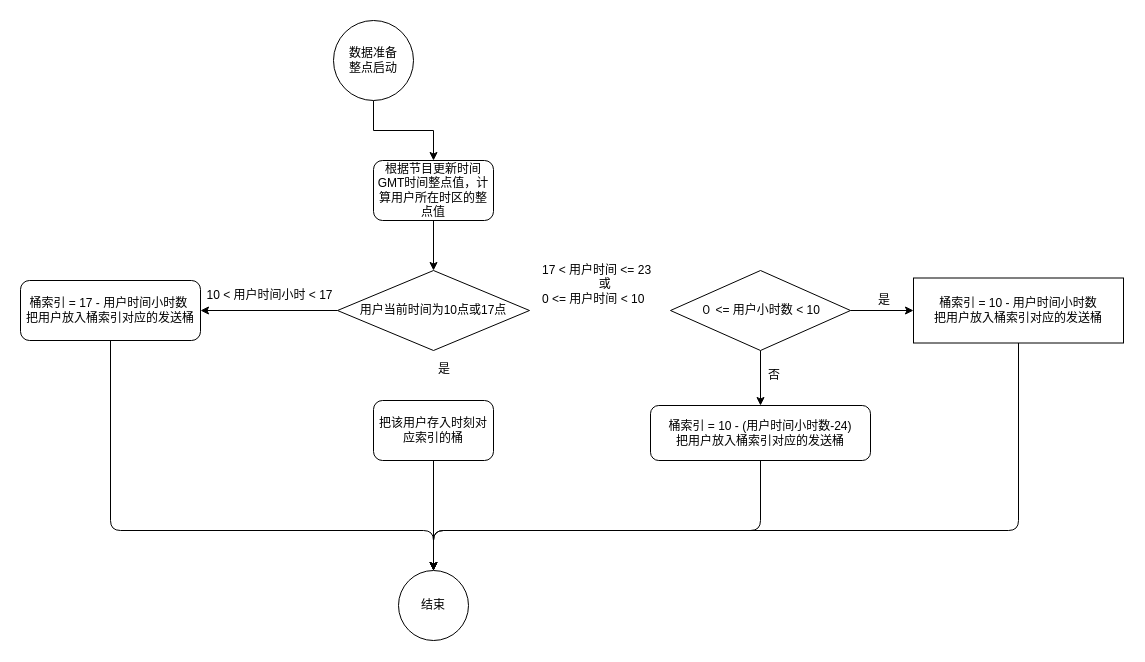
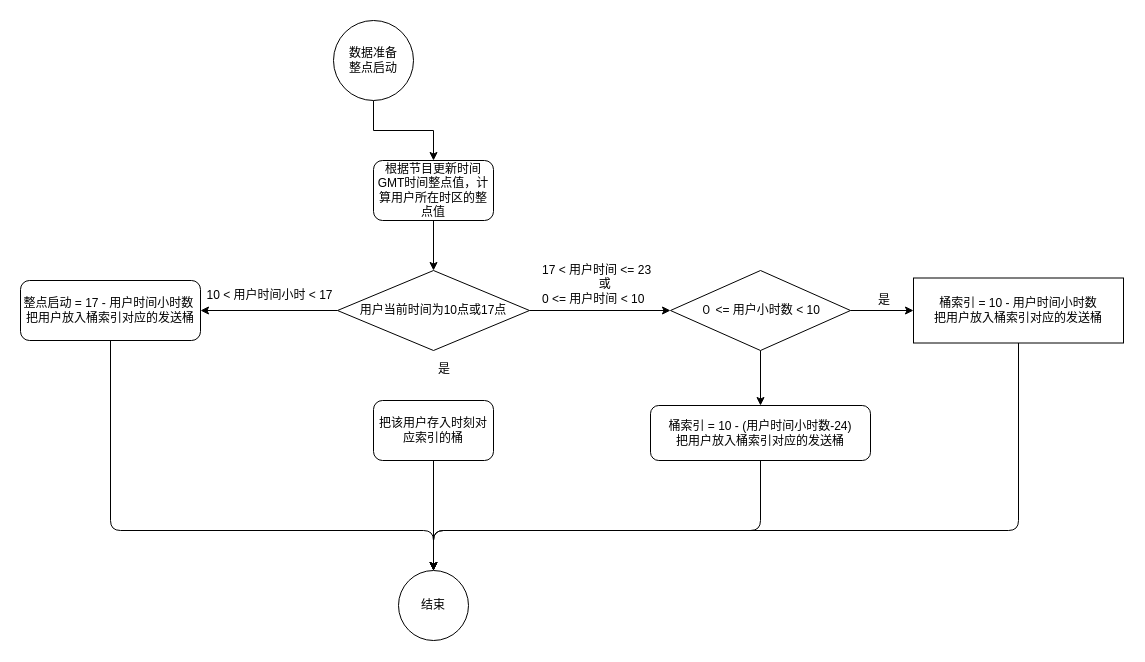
node "桶索引 = 17 - 用户时间小时数 把用户放入桶索引对应的发送桶": label "桶索引 = 17 - 用户时间小时数 把用户放入桶索引对应的发送桶" -> "整点启动 = 17 - 用户时间小时数 把用户放入桶索引对应的发送桶"
edge "用户当前时间为10点或17点" -> "０ <= 用户小时数 < 10": added
node "否": removed
